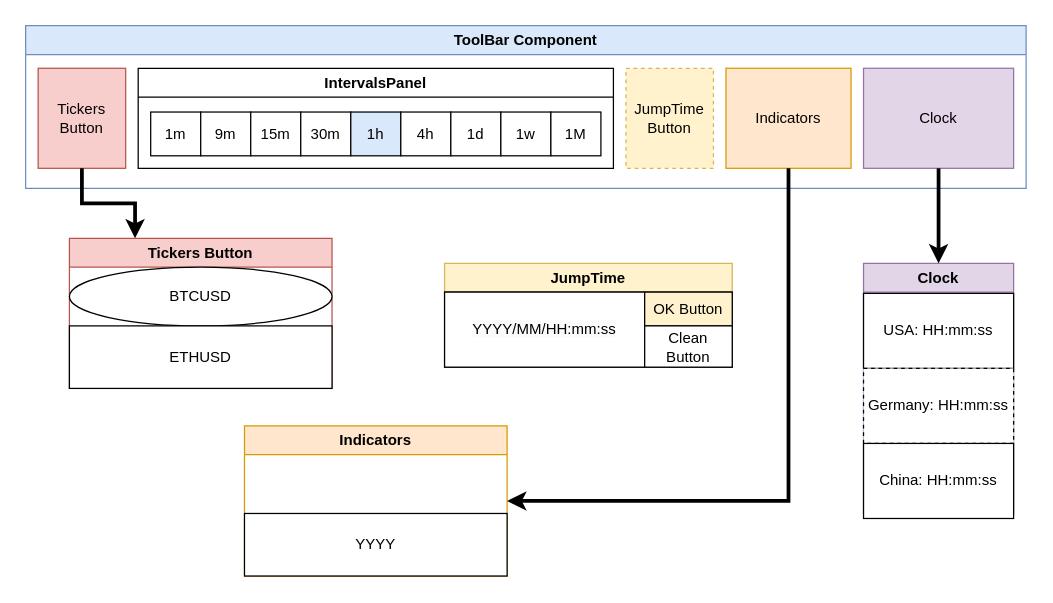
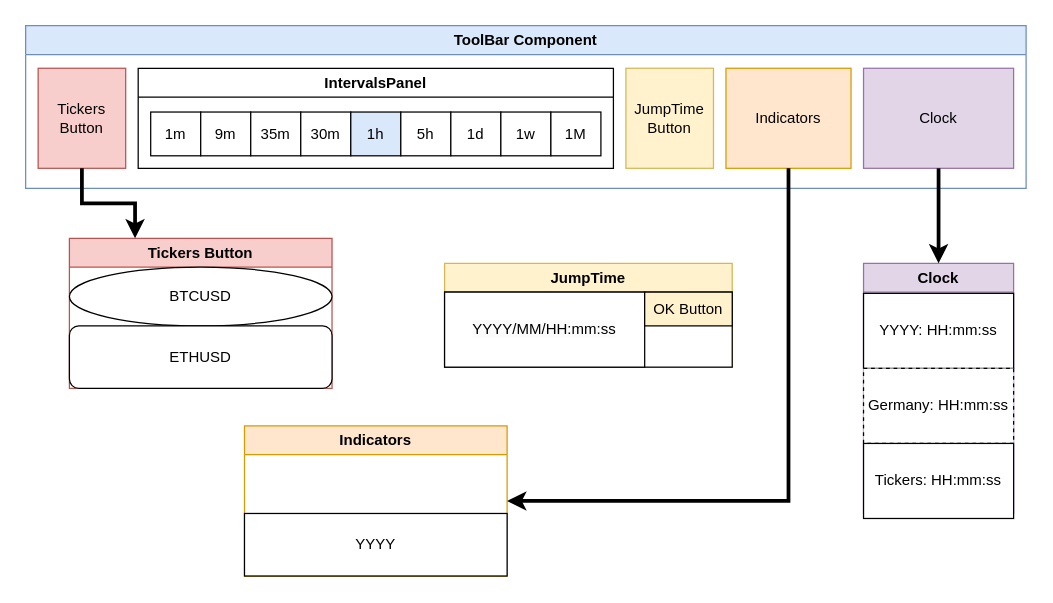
node "JumpTime Button": style dashed -> solid
node "15m": label "15m" -> "35m"
node "4h": label "4h" -> "5h"
node "USA: HH:mm:ss": label "USA: HH:mm:ss" -> "YYYY: HH:mm:ss"
node "Clean Button": removed
node "ETHUSD": shape rectangle -> rounded rectangle
node "China: HH:mm:ss": label "China: HH:mm:ss" -> "Tickers: HH:mm:ss"
